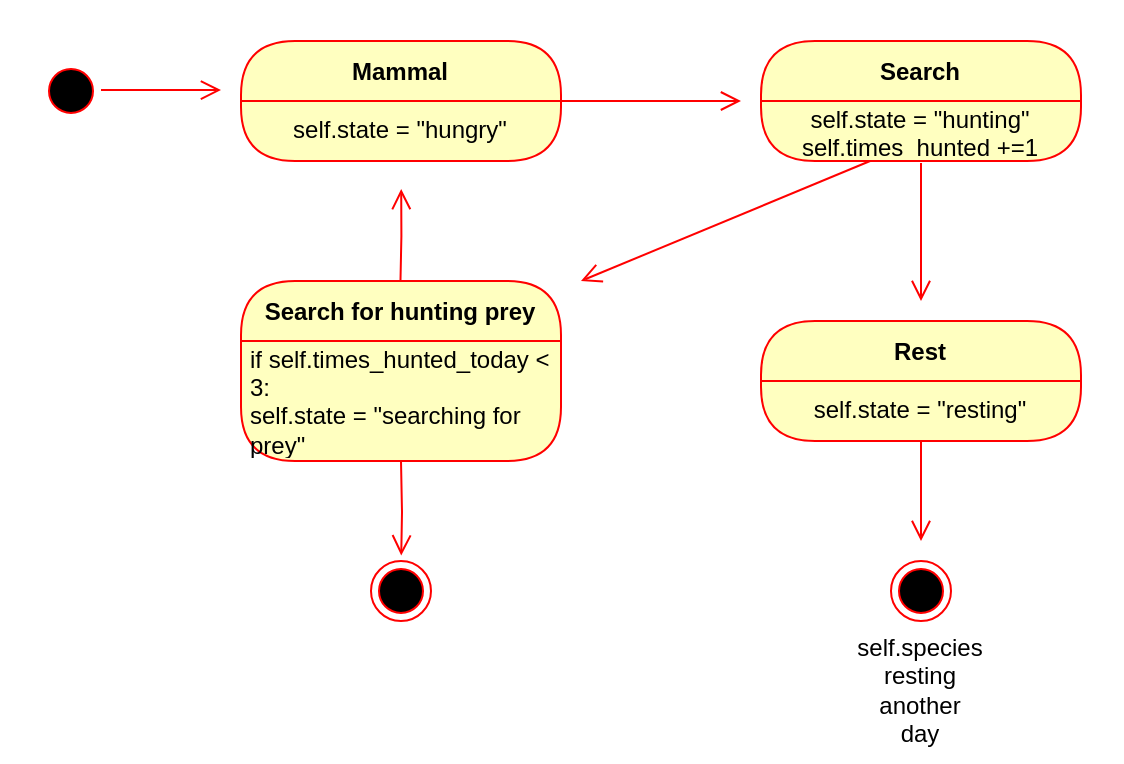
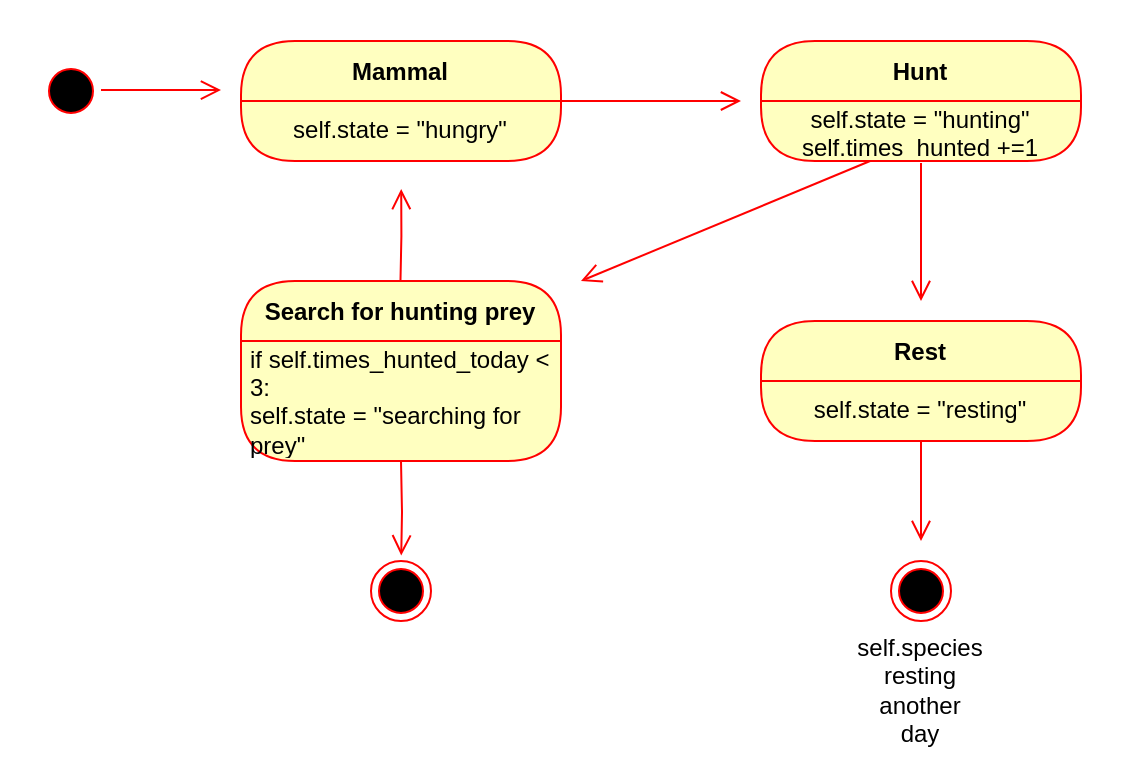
node "Search": label "Search" -> "Hunt"
